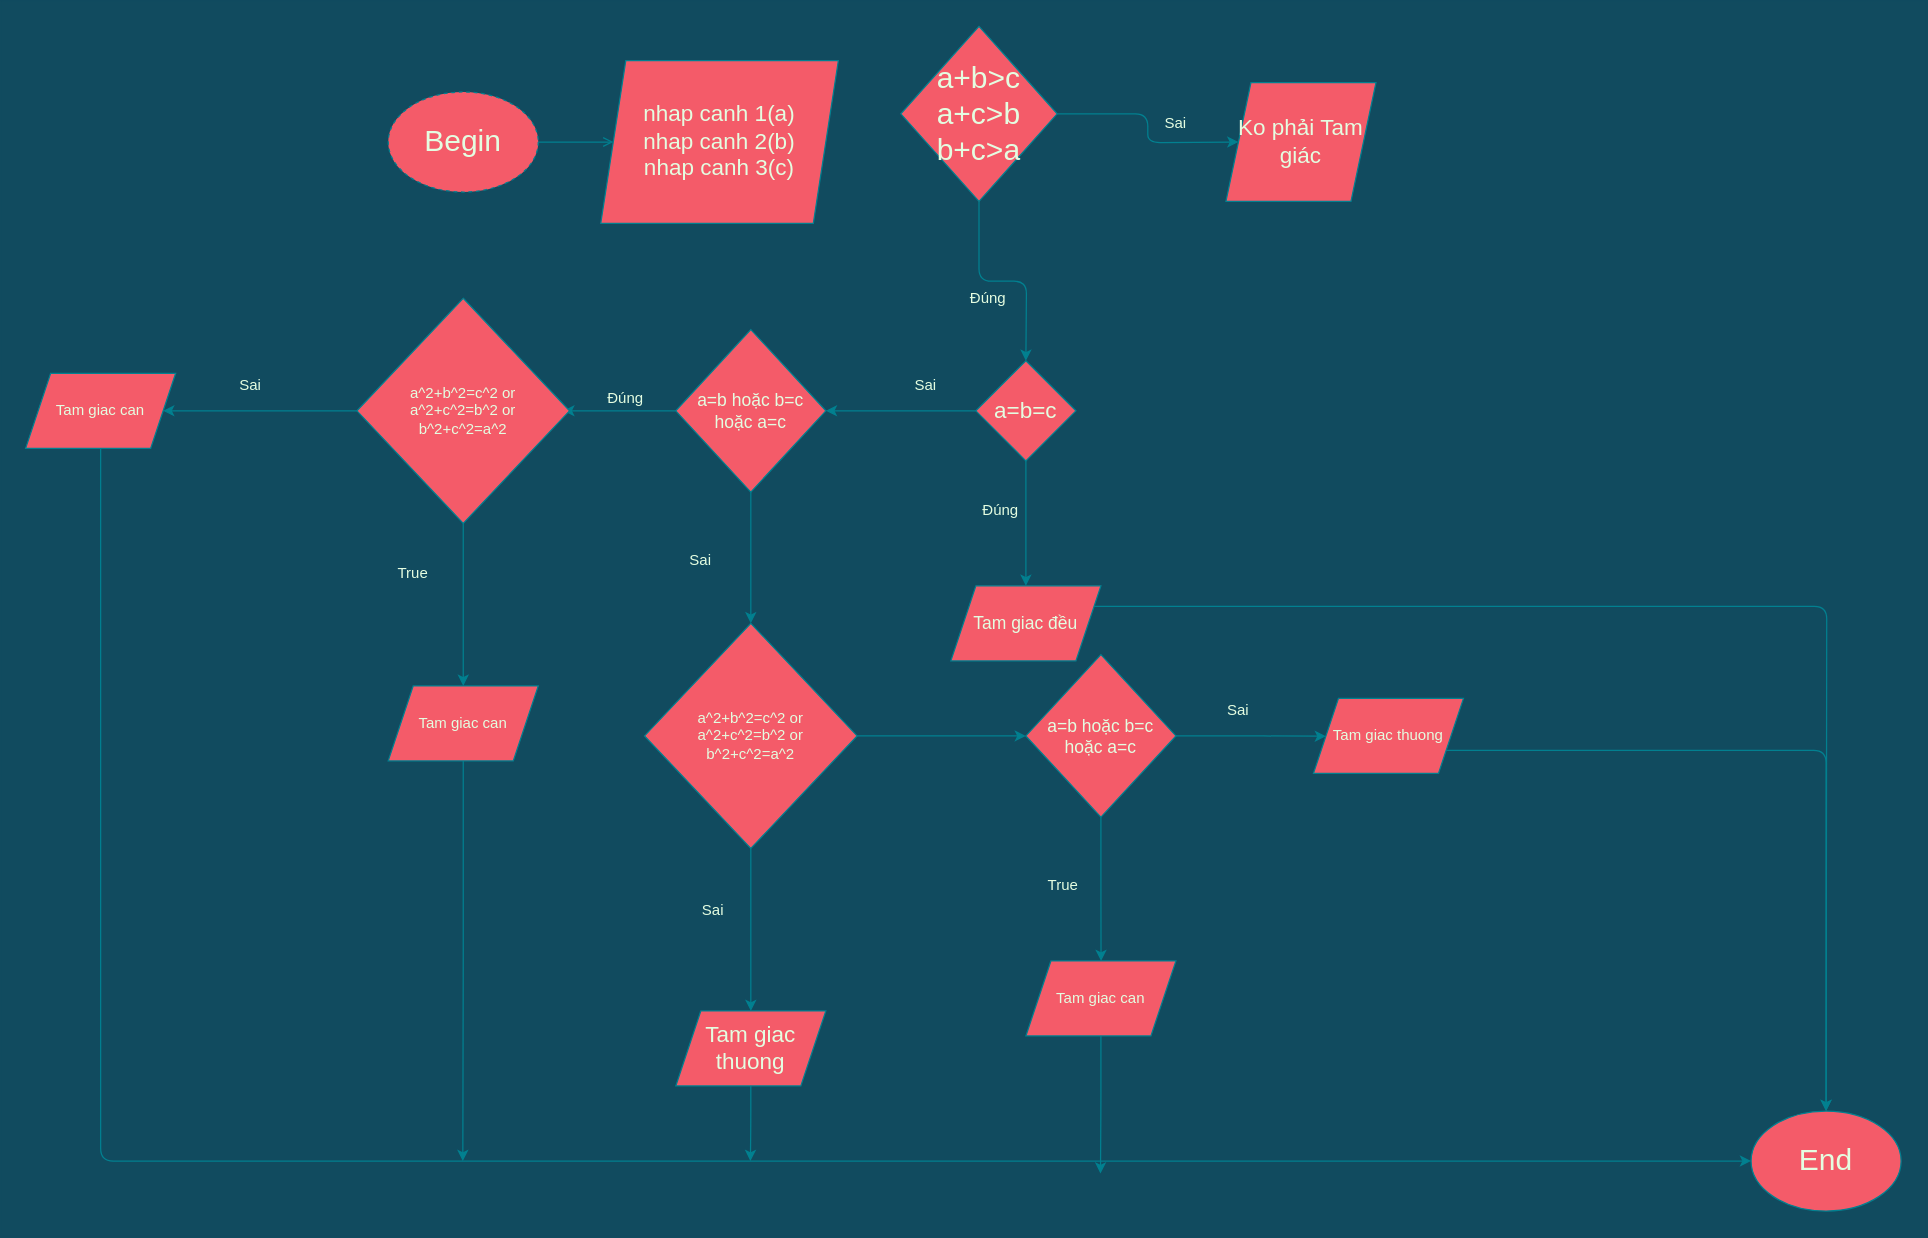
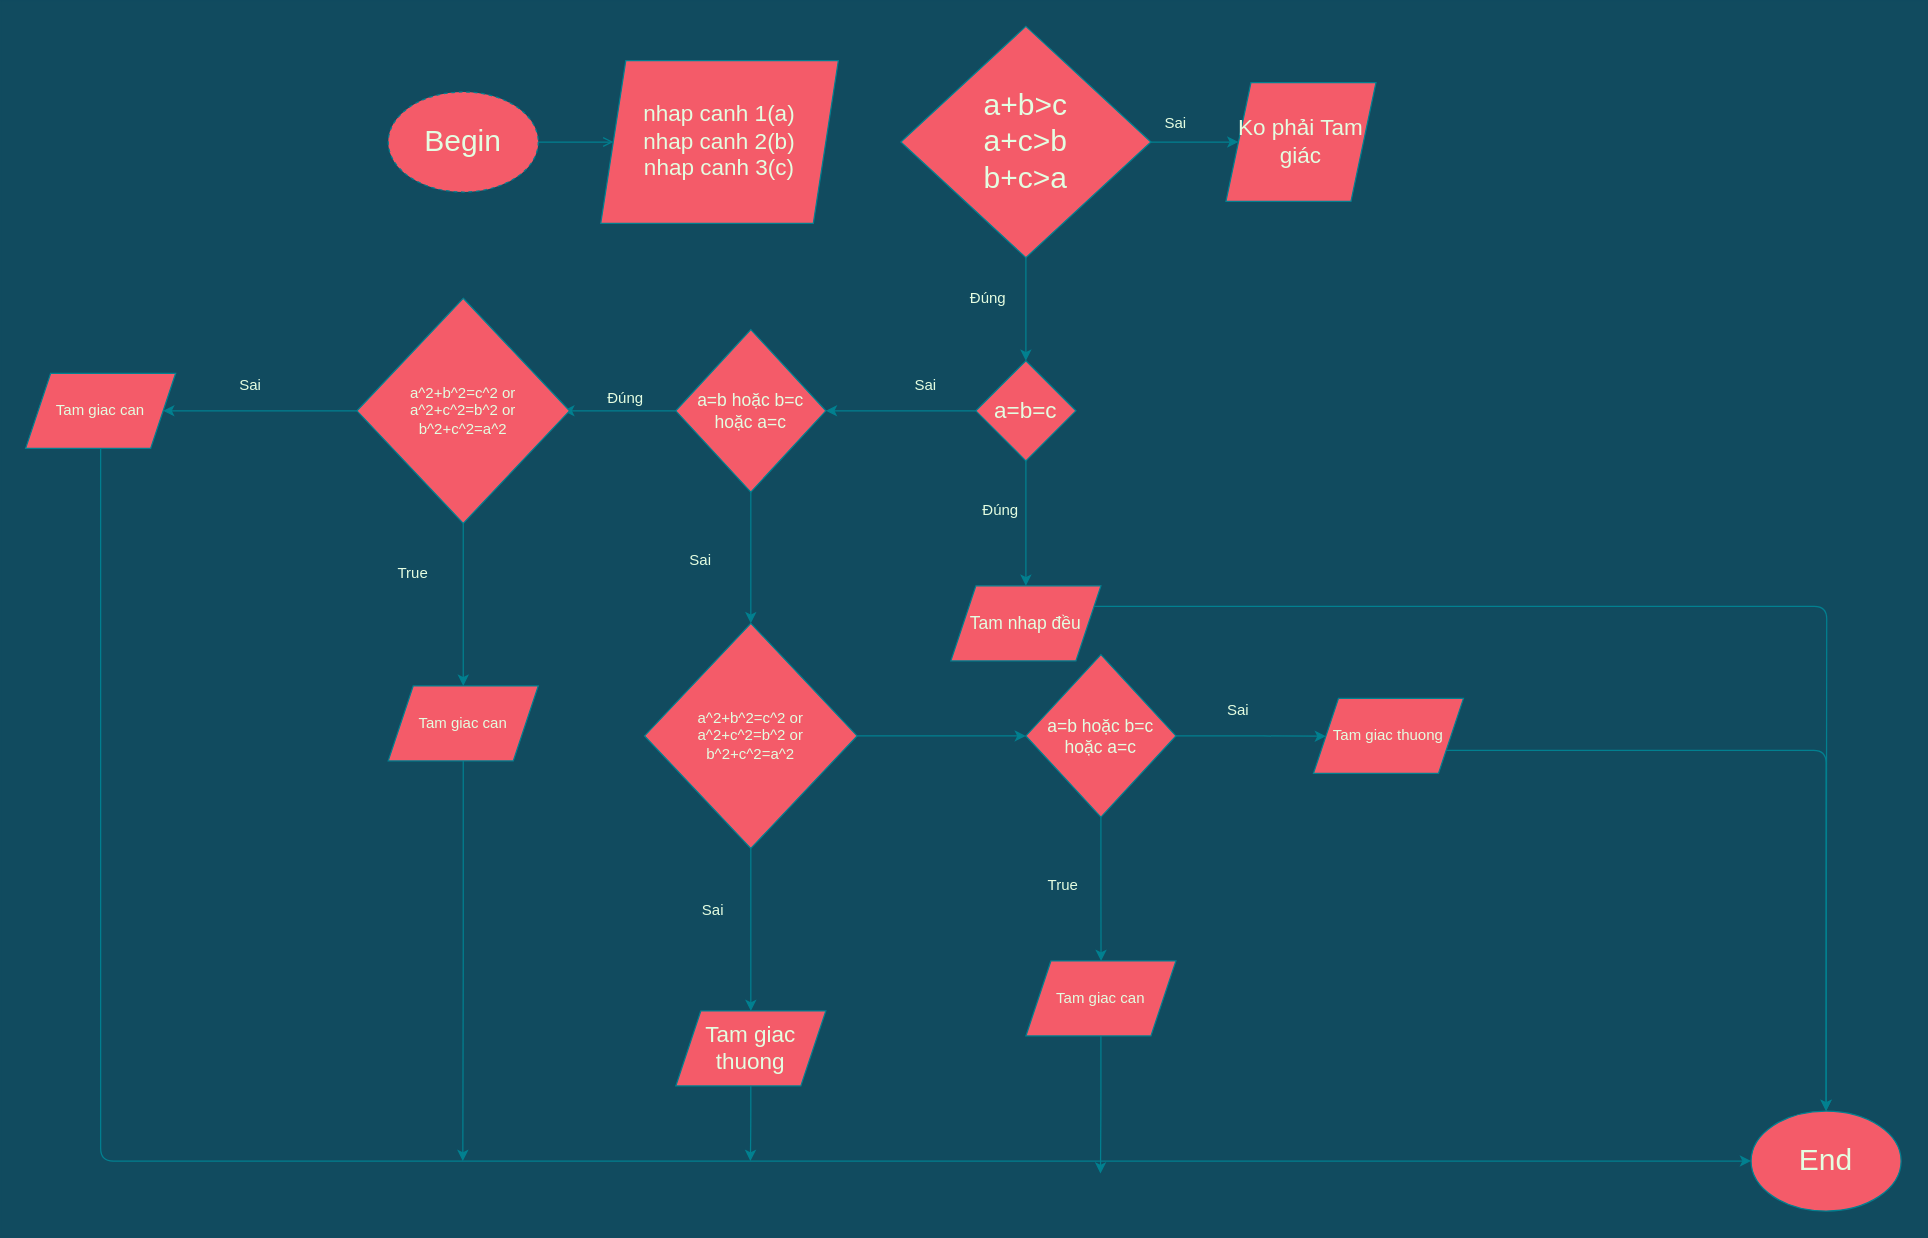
node "a+b>c a+c>b b+c>a": size 156x175 -> 250x231
node "Tam giac đều": label "Tam giac đều" -> "Tam nhap đều"
